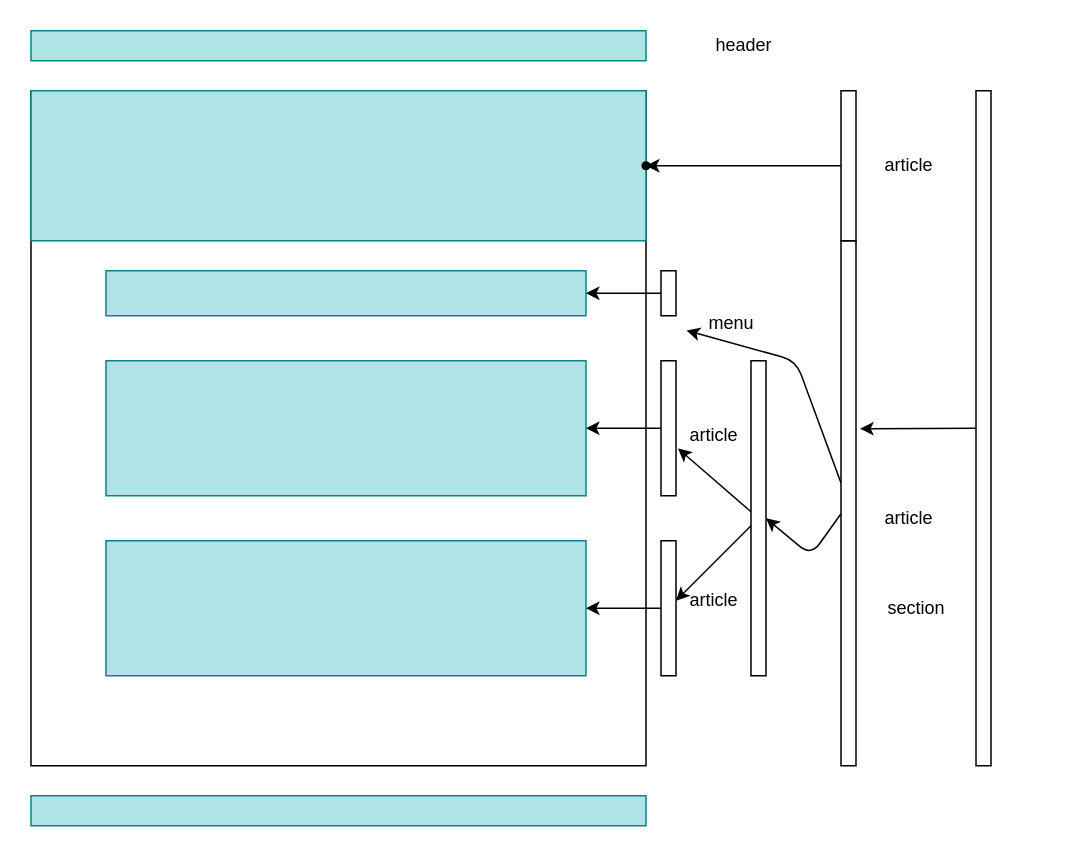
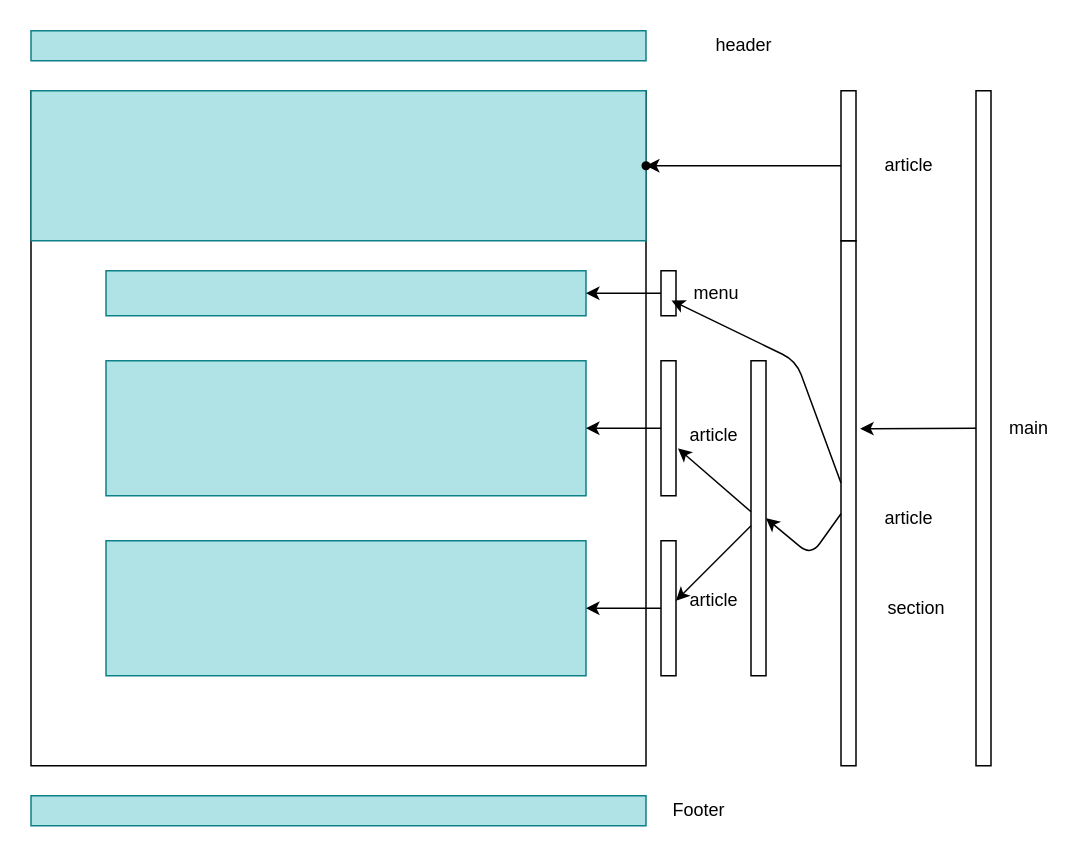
node "menu": moved (728, 323) -> (713, 293)
node "main": added
node "Footer": added
